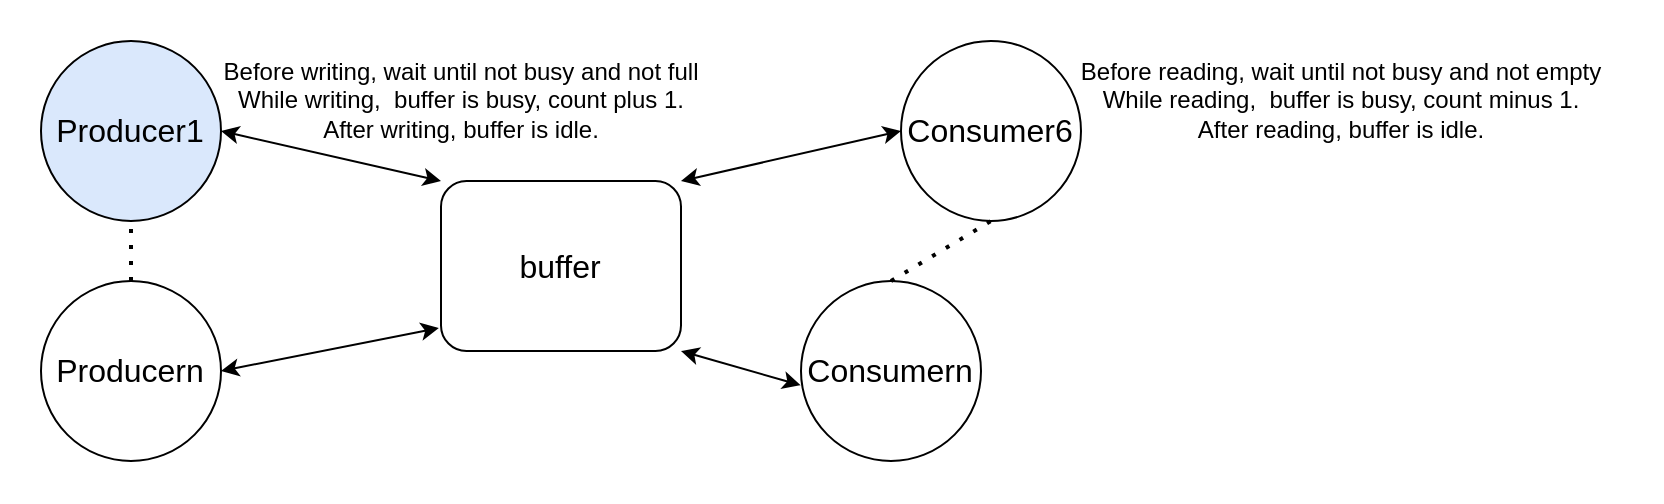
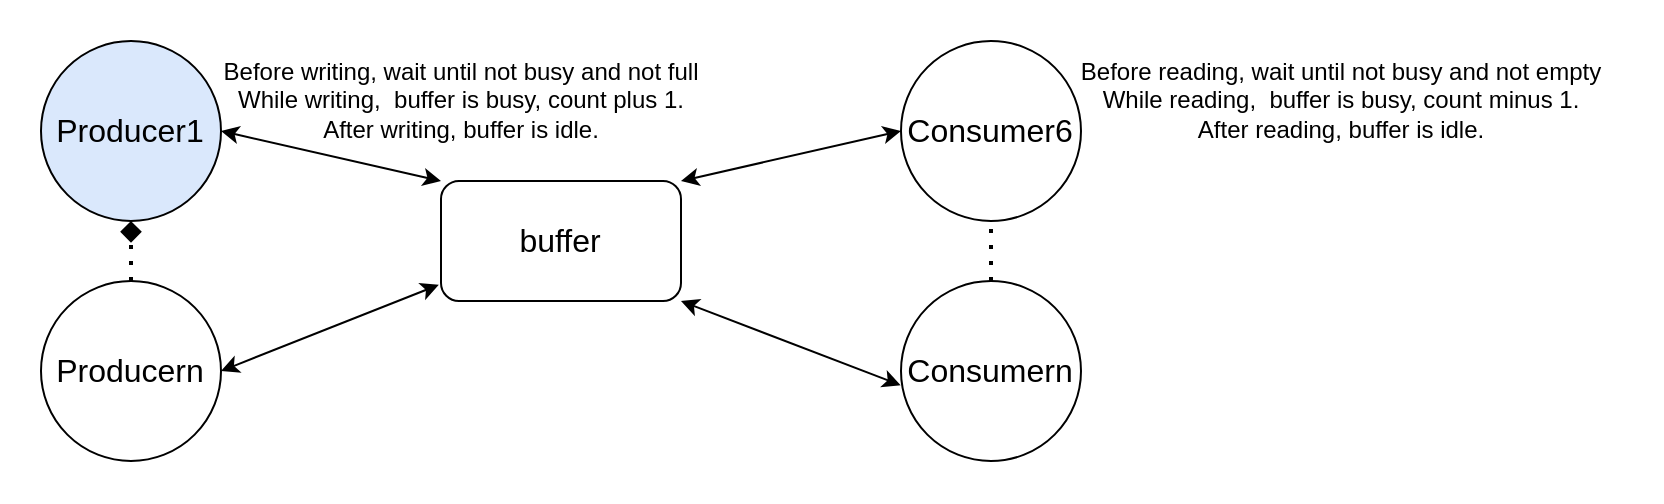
edge "Producer1" -- "Producern": arrowhead none -> diamond
node "buffer": size 240x170 -> 240x120
node "Consumern": moved (891, 371) -> (991, 371)
